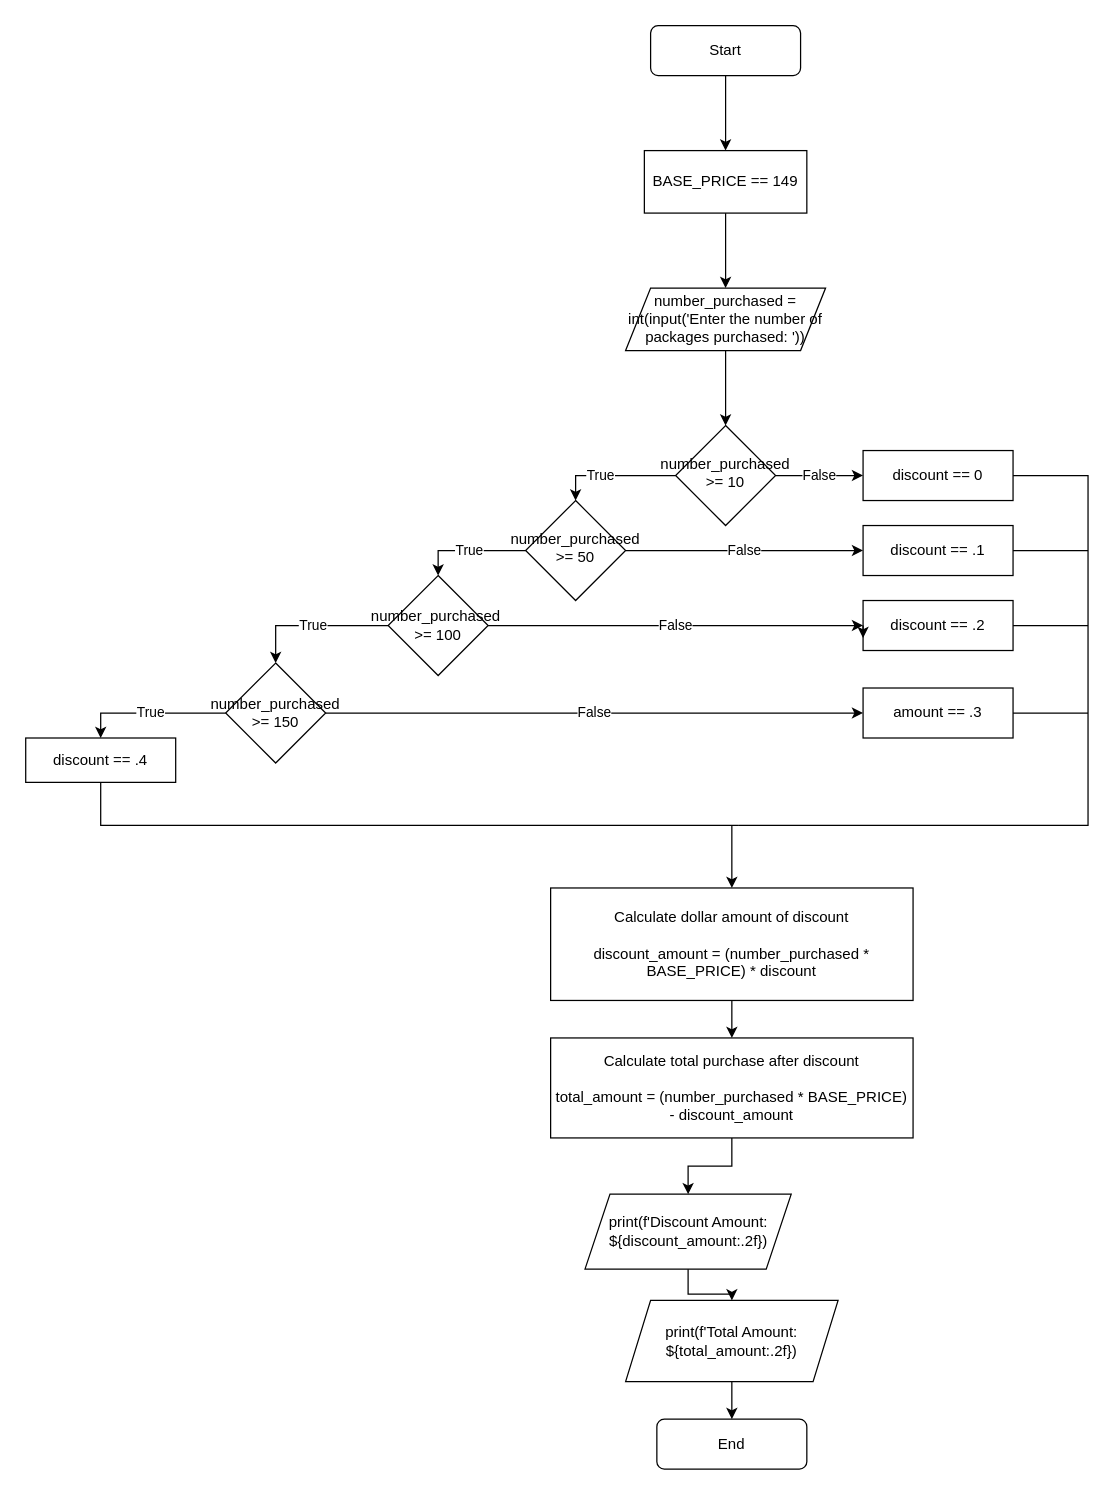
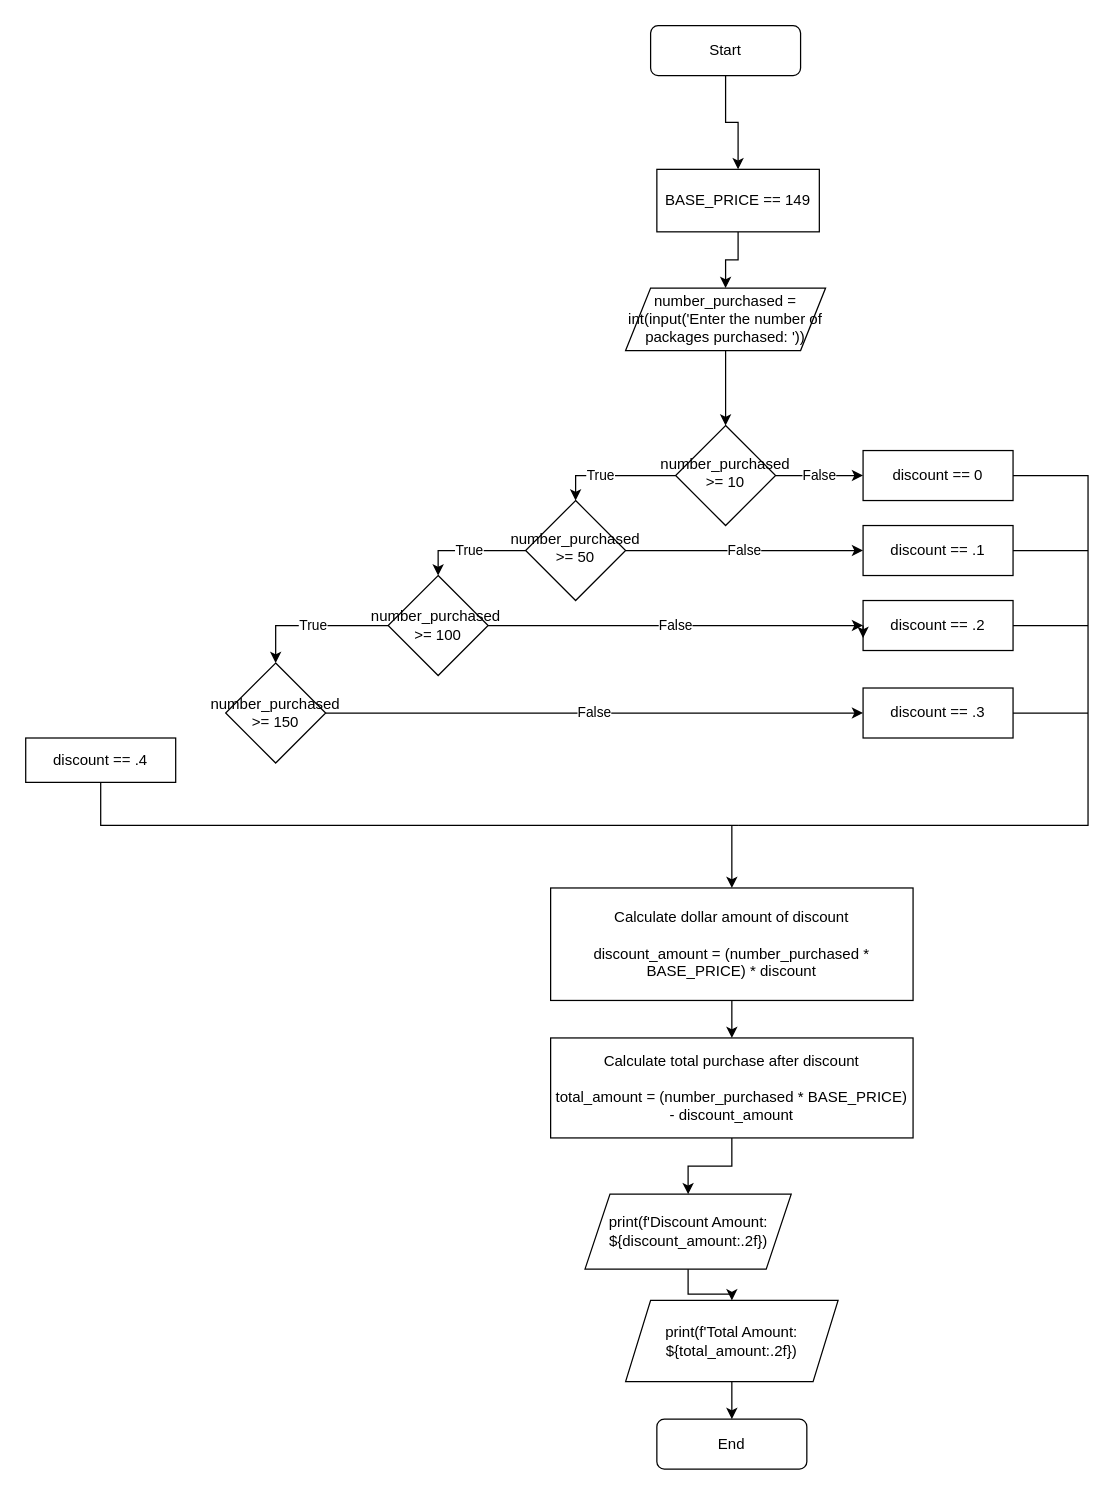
node "BASE_PRICE == 149": moved (726, 182) -> (738, 201)
edge "number_purchased >= 150" -> "discount == .4": removed, label "True"
node "amount == .3": label "amount == .3" -> "discount == .3"
